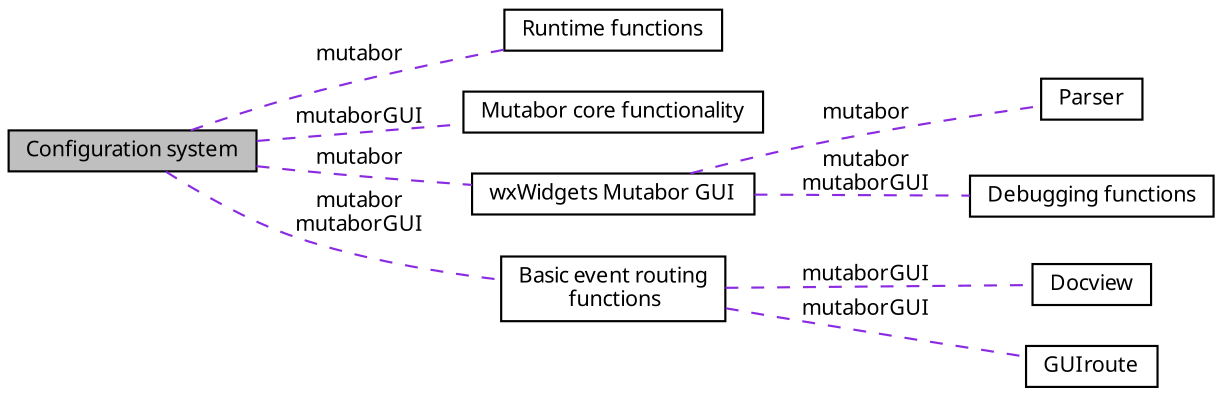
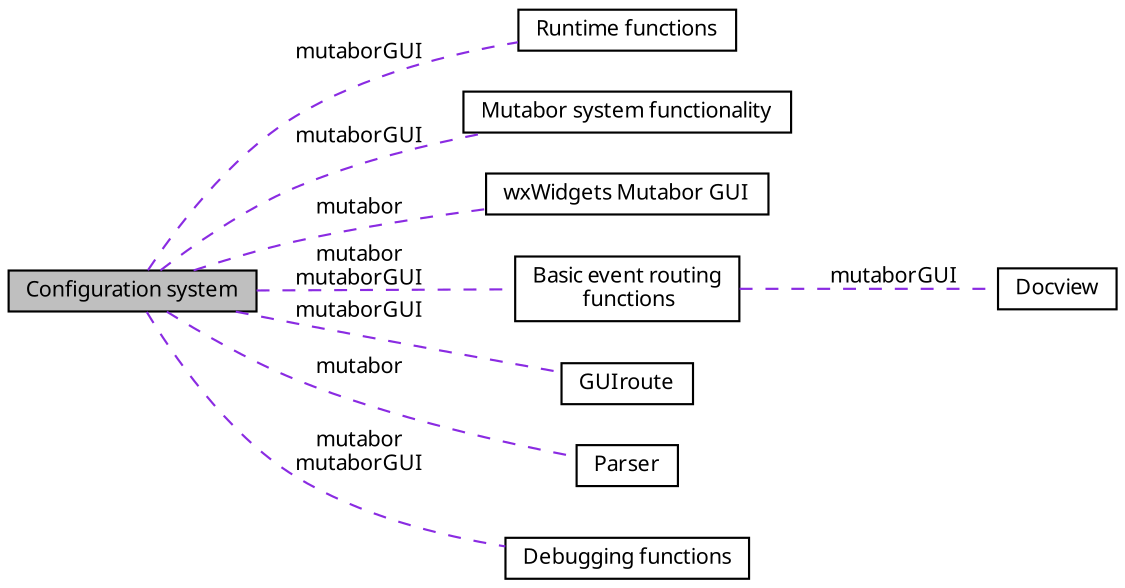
edge "Runtime functions" -- "Configuration system": label "mutabor" -> "mutaborGUI"
node "Mutabor core functionality": label "Mutabor core functionality" -> "Mutabor system functionality"
edge "Parser" -- "wxWidgets Mutabor GUI": now "Parser" -- "Configuration system"
edge "wxWidgets Mutabor GUI" -- "Debugging functions": now "Configuration system" -- "Debugging functions"
edge "Basic event routing functions" -- "GUIroute": now "Configuration system" -- "GUIroute"
